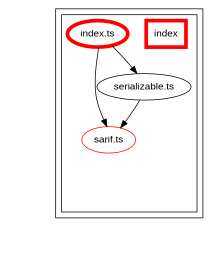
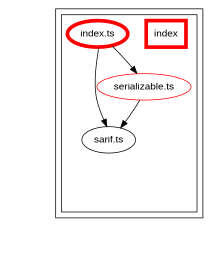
node "serializable.ts": color black -> #ff0000
node "sarif.ts": color #ff0000 -> black
